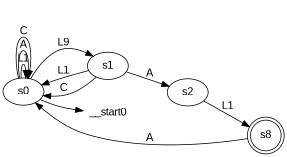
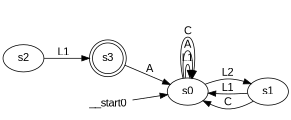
edge "s0" -> "s1": label "L9" -> "L2"
edge "s1" -> "s2": removed, label "A"
edge "s0" -> "__start0": reversed
node "s8": label "s8" -> "s3"
